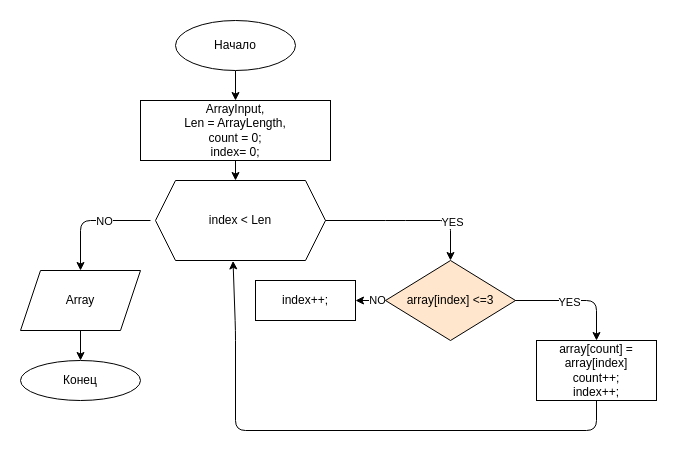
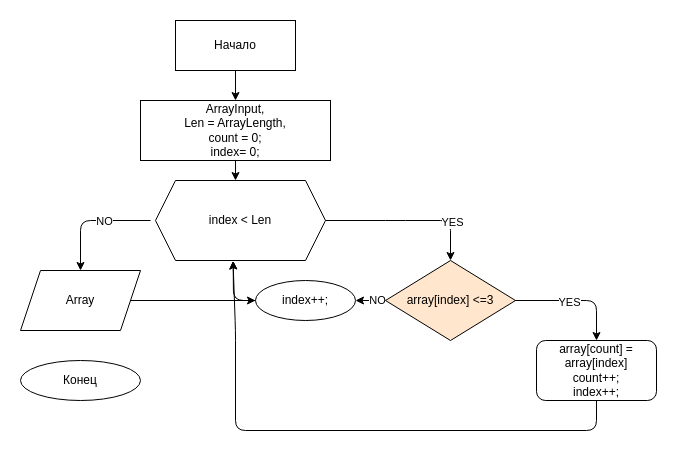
node "Начало": shape ellipse -> rectangle
edge "index++;" -> "index < Len": added
node "index++;": shape rectangle -> ellipse
edge "Array" -> "Конец": now "Array" -> "index++;"
node "array[count] = array[index] count++; index++;": shape rectangle -> rounded rectangle
